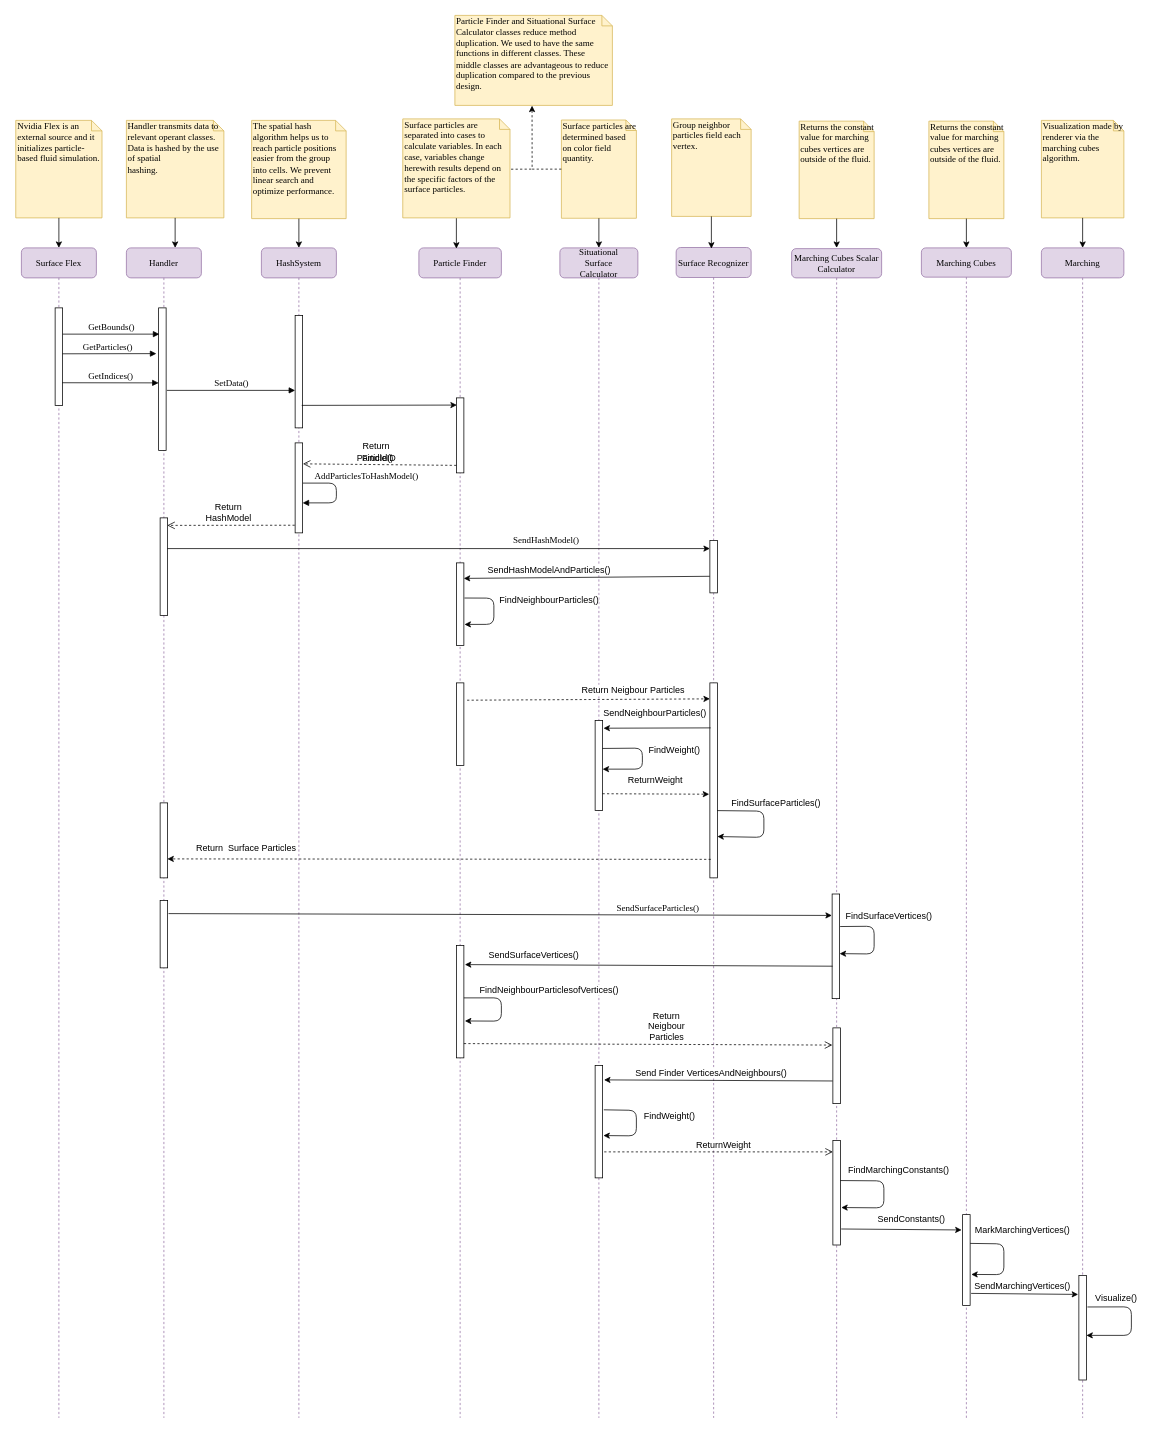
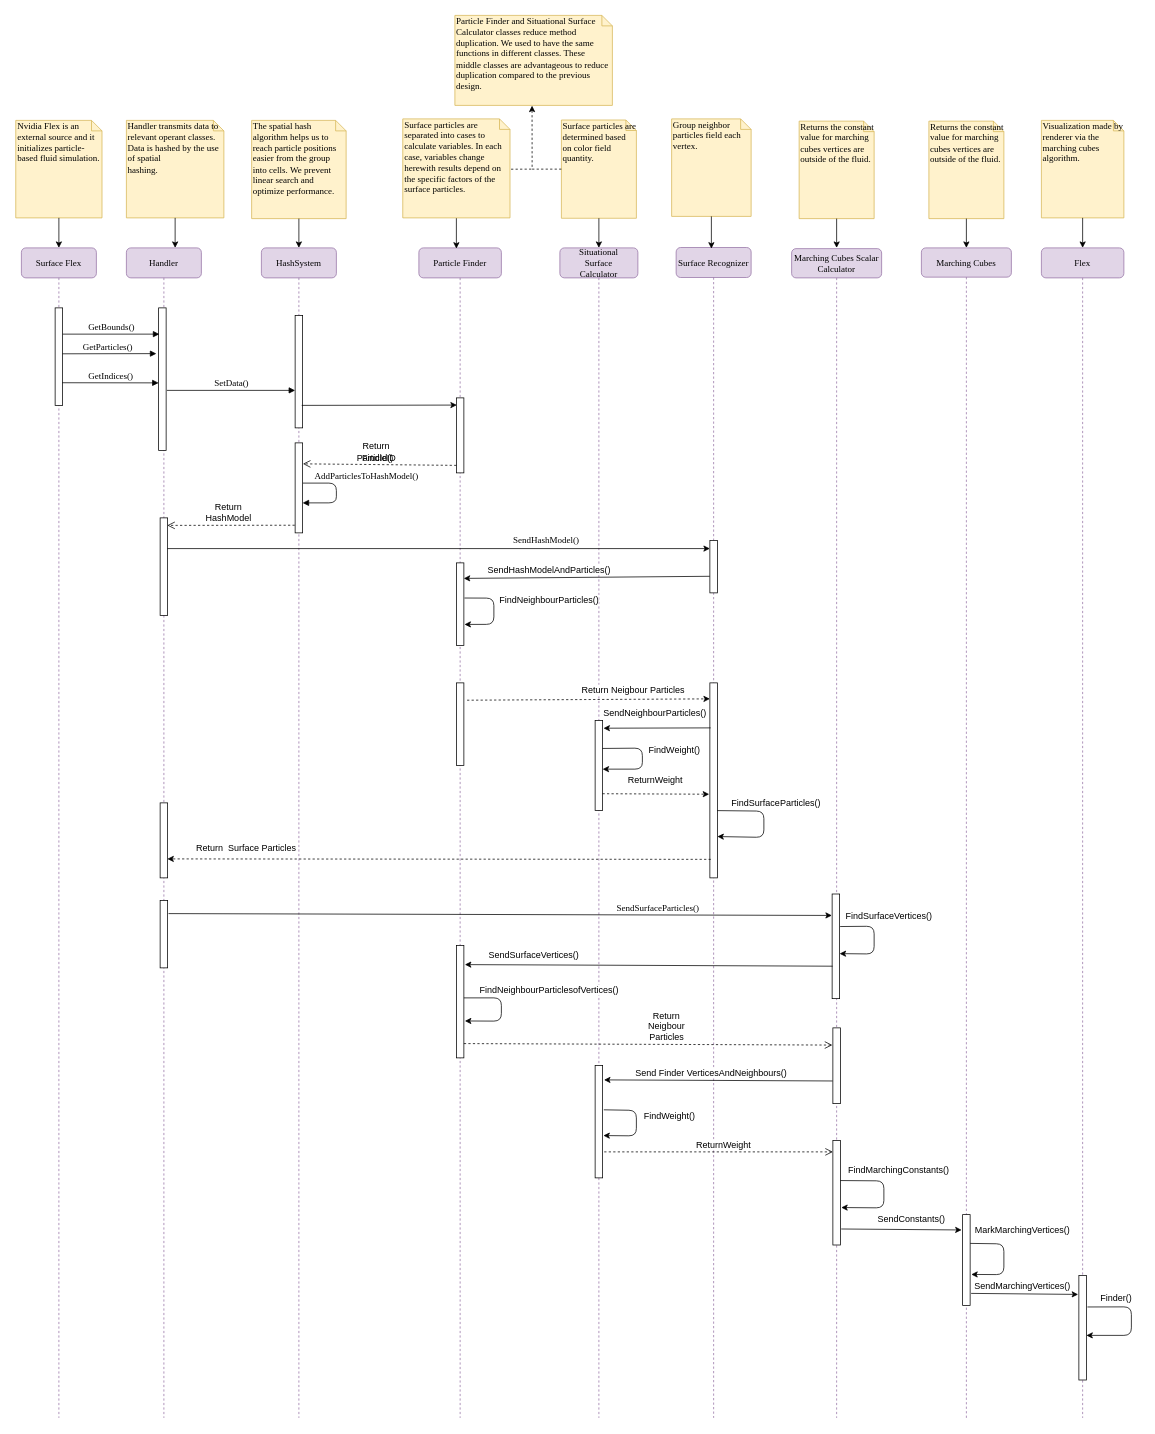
node "Marching": label "Marching" -> "Flex"
node "Visualize()": label "Visualize()" -> "Finder()"
